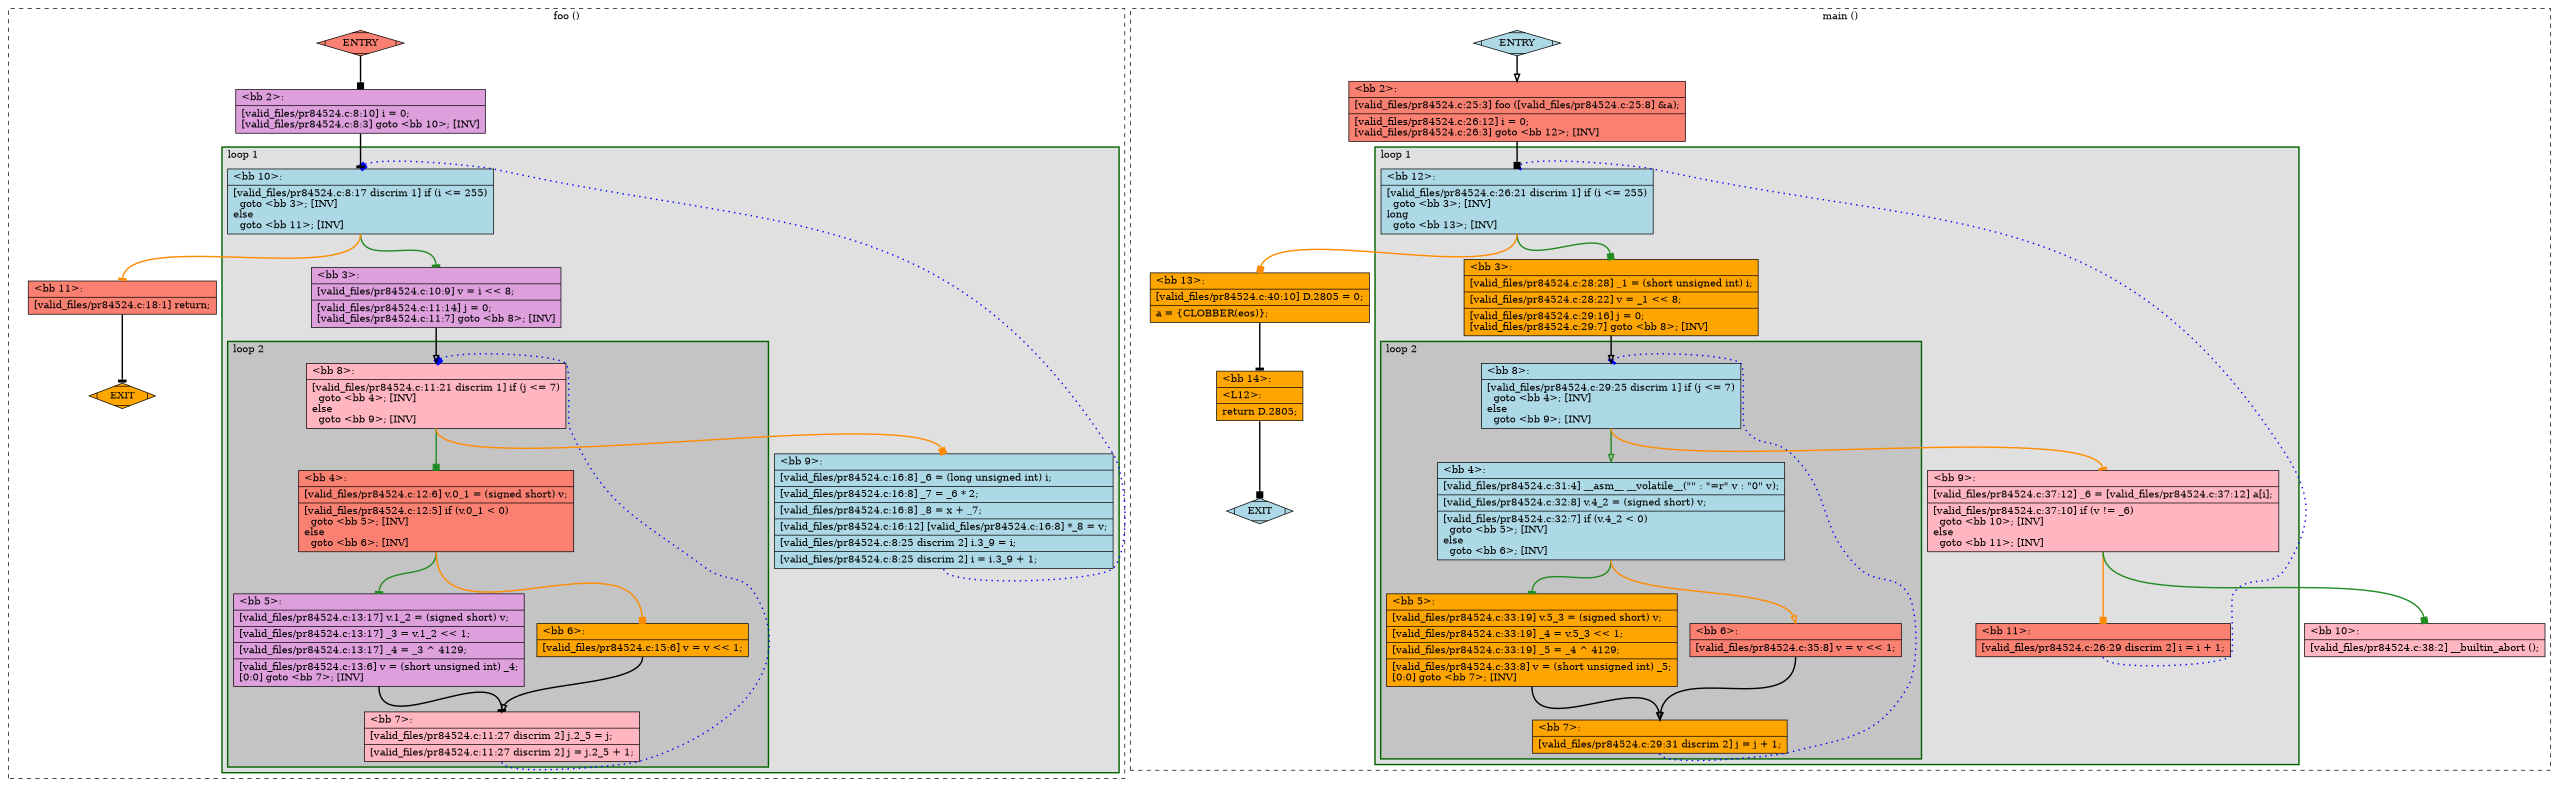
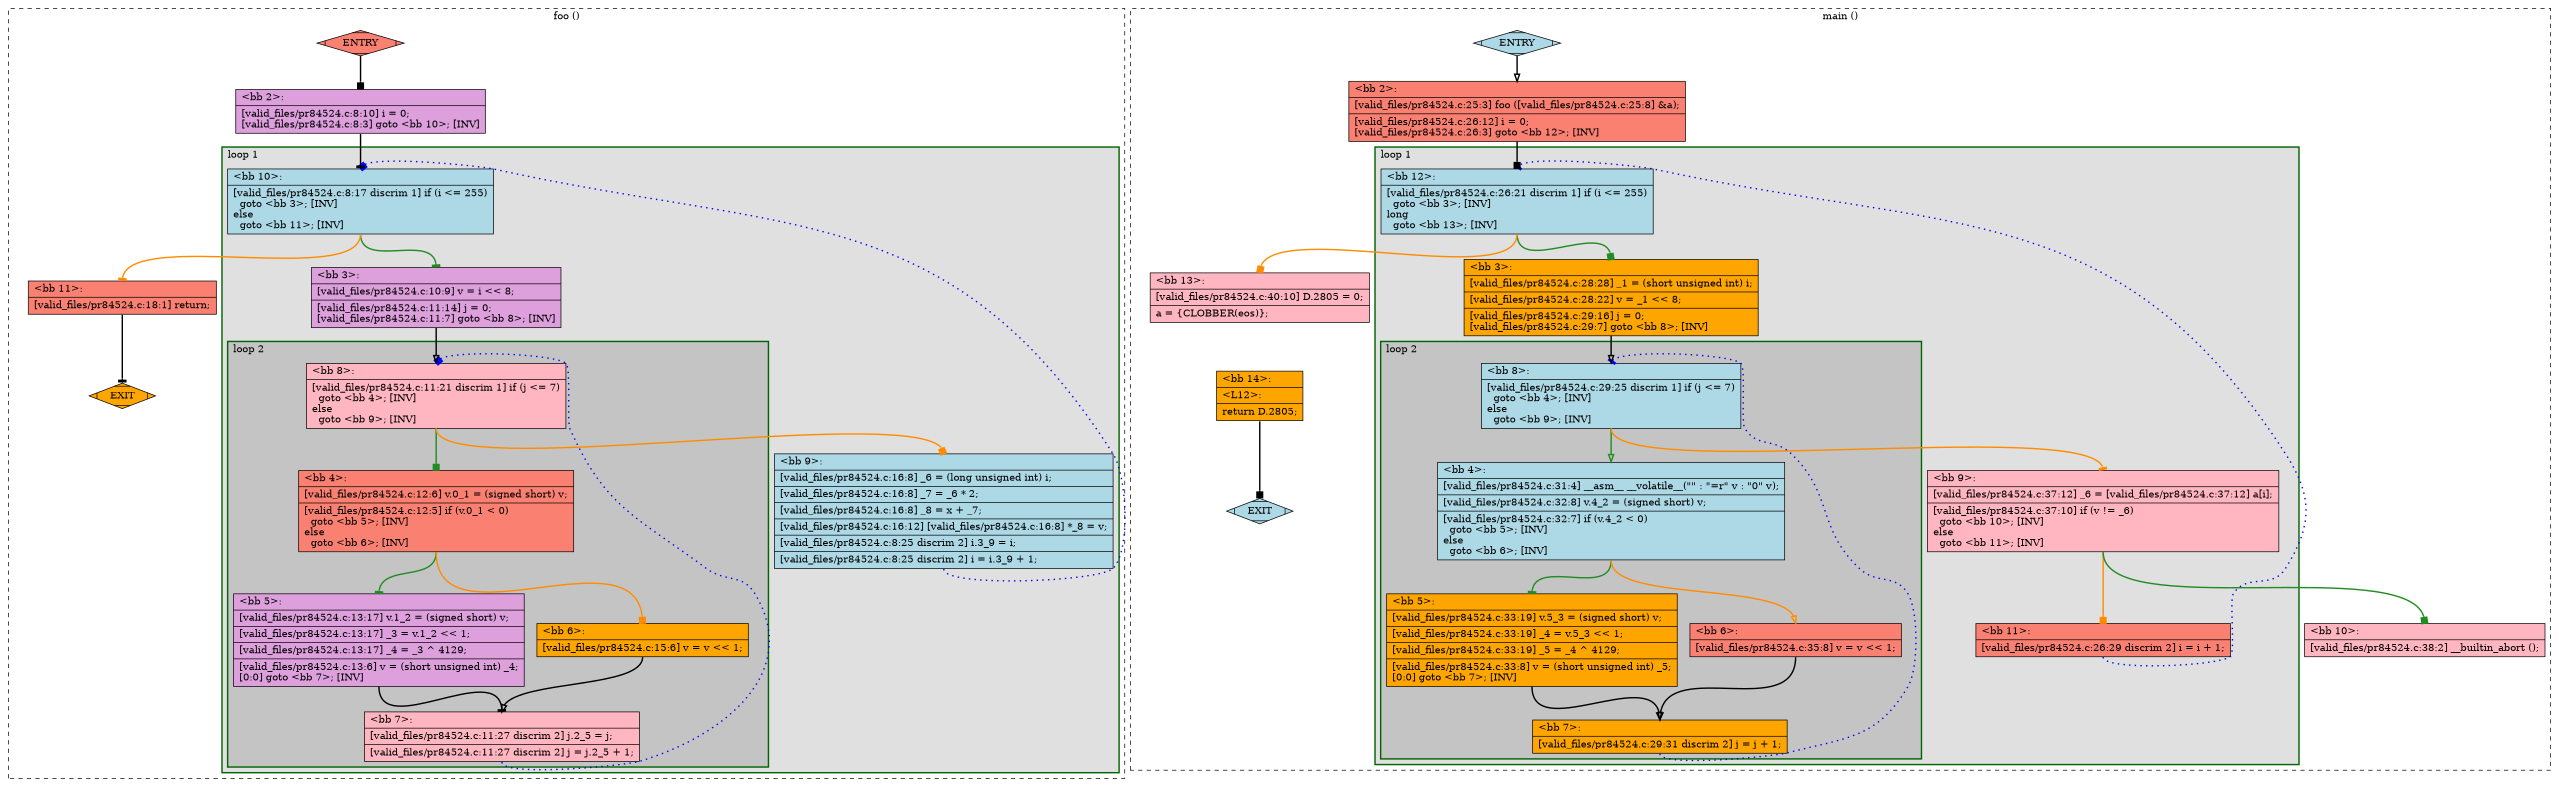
node "<bb 13>:": fillcolor orange -> lightpink
edge "<bb 13>:" -> "<bb 14>:": removed
